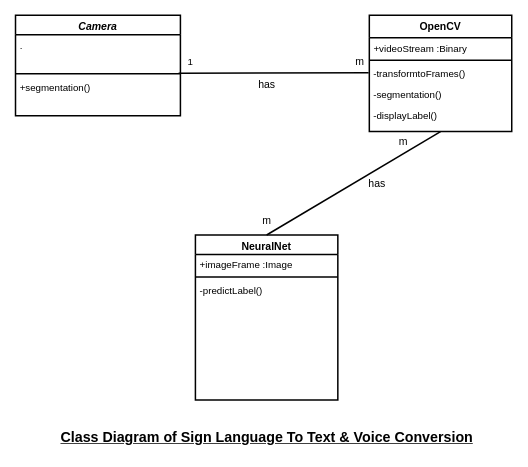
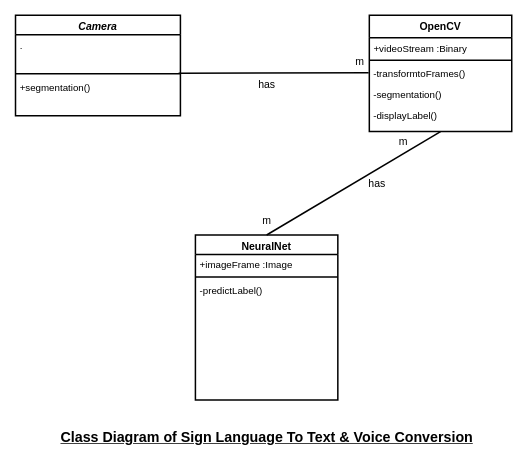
node "1": removed
